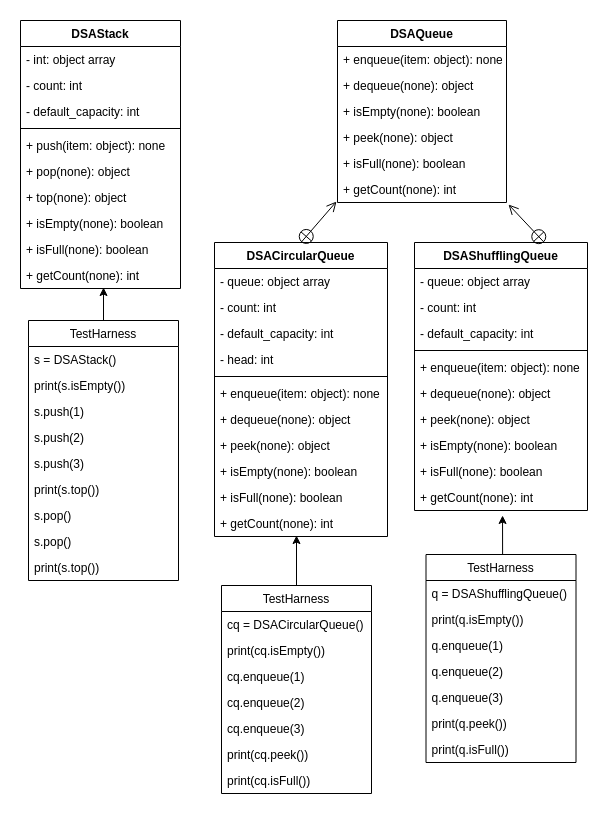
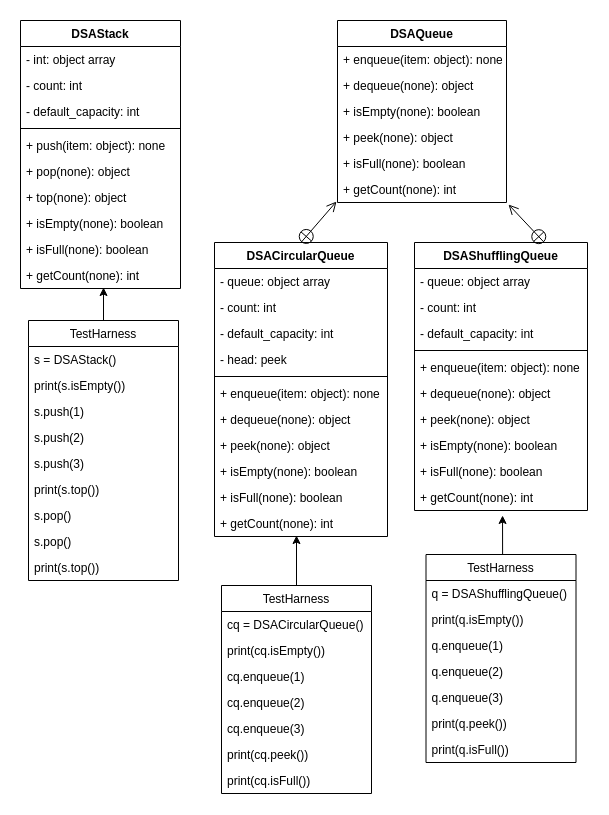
node "- head: int": label "- head: int" -> "- head: peek"
